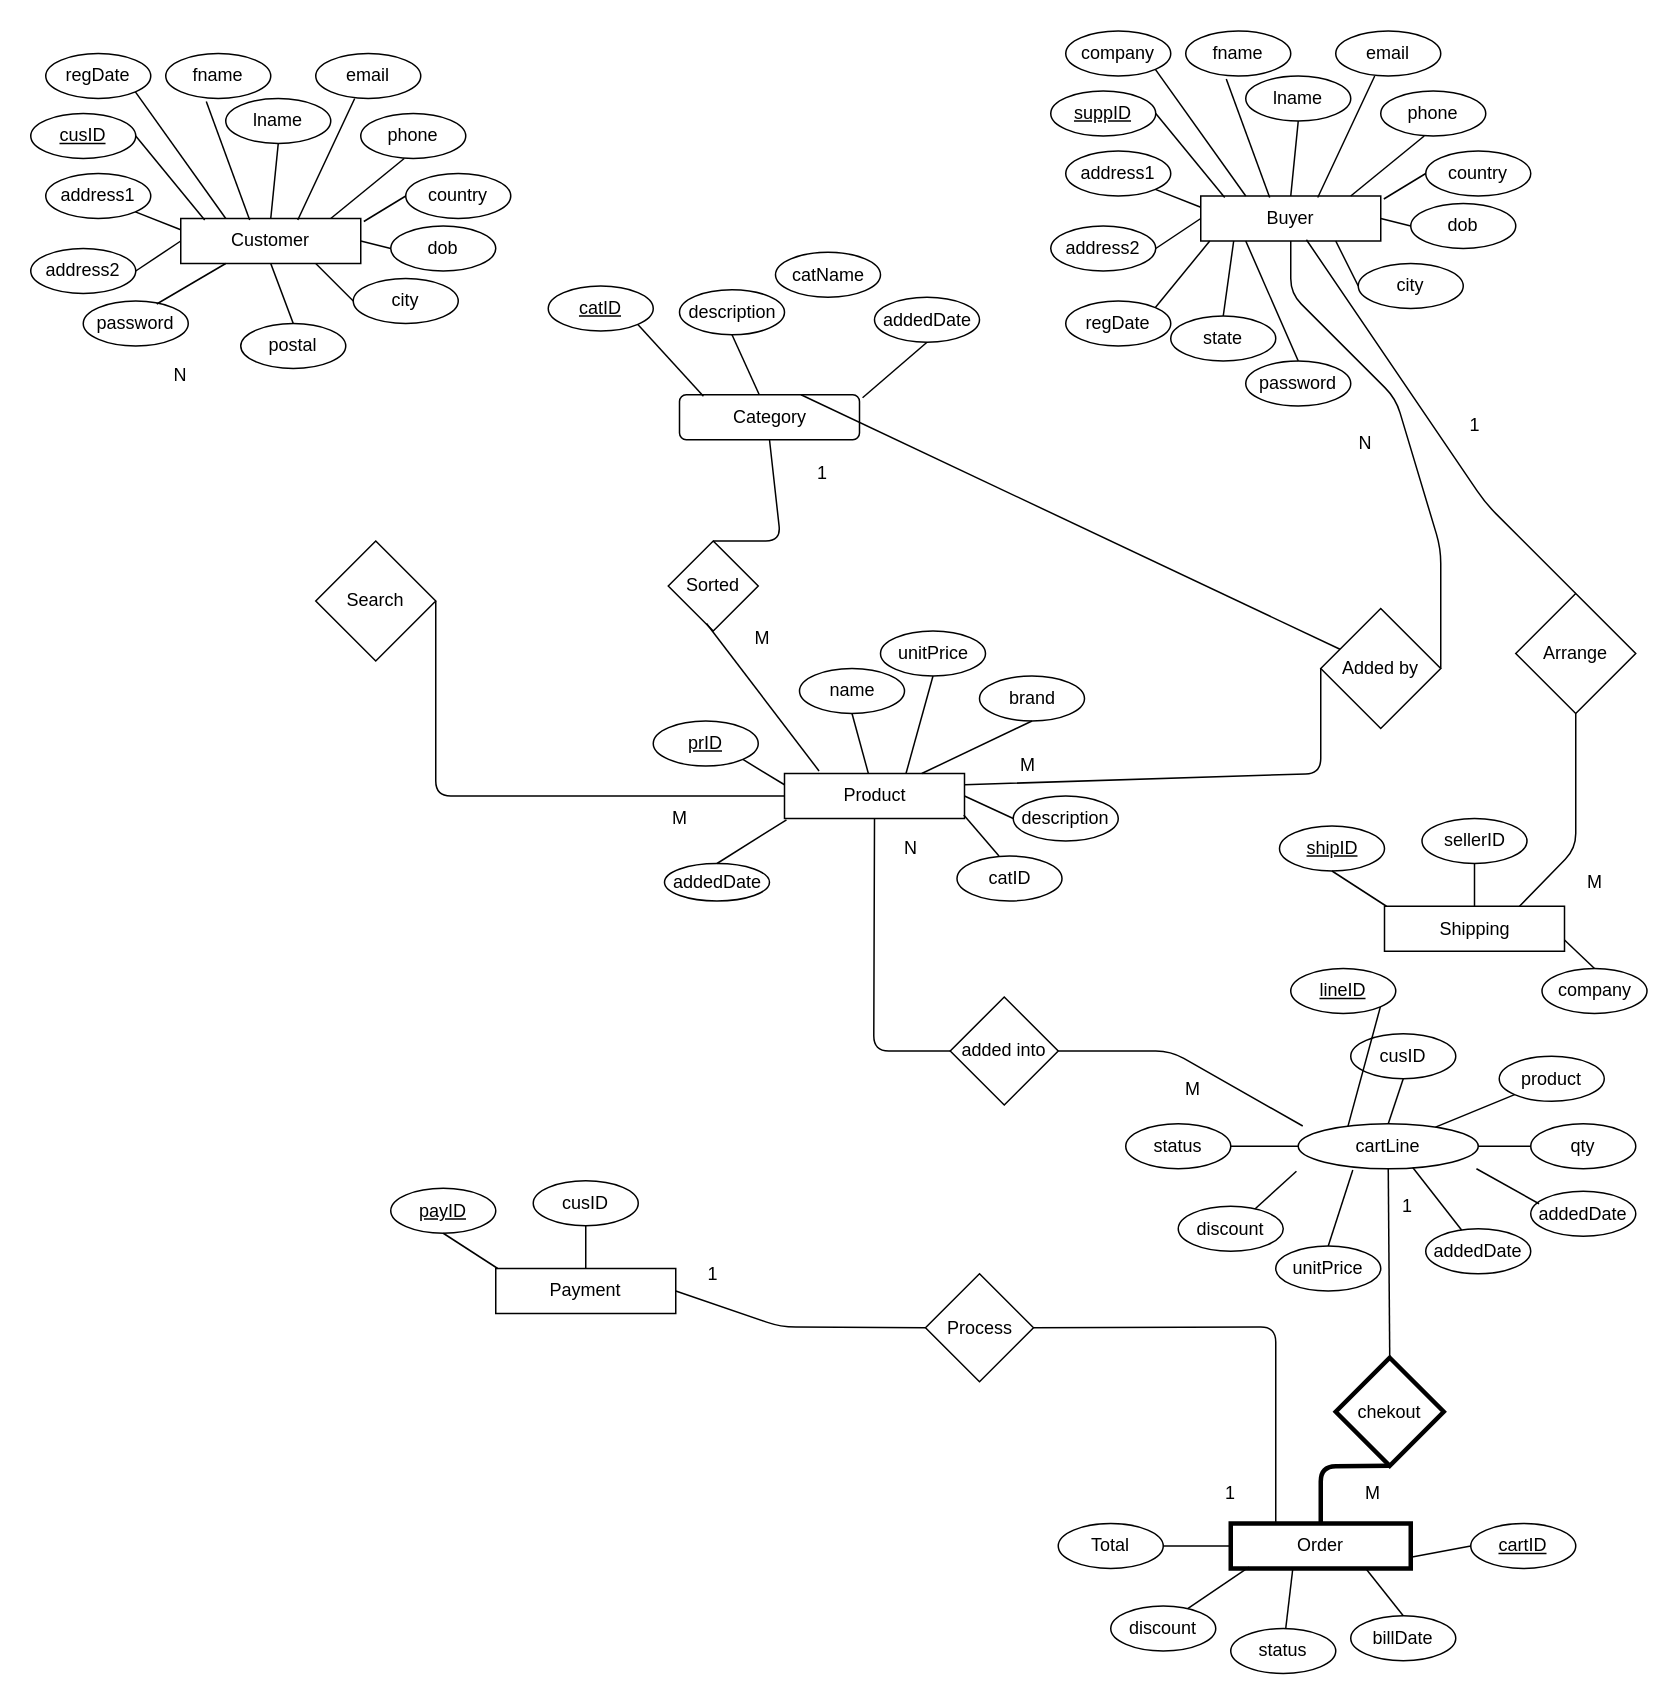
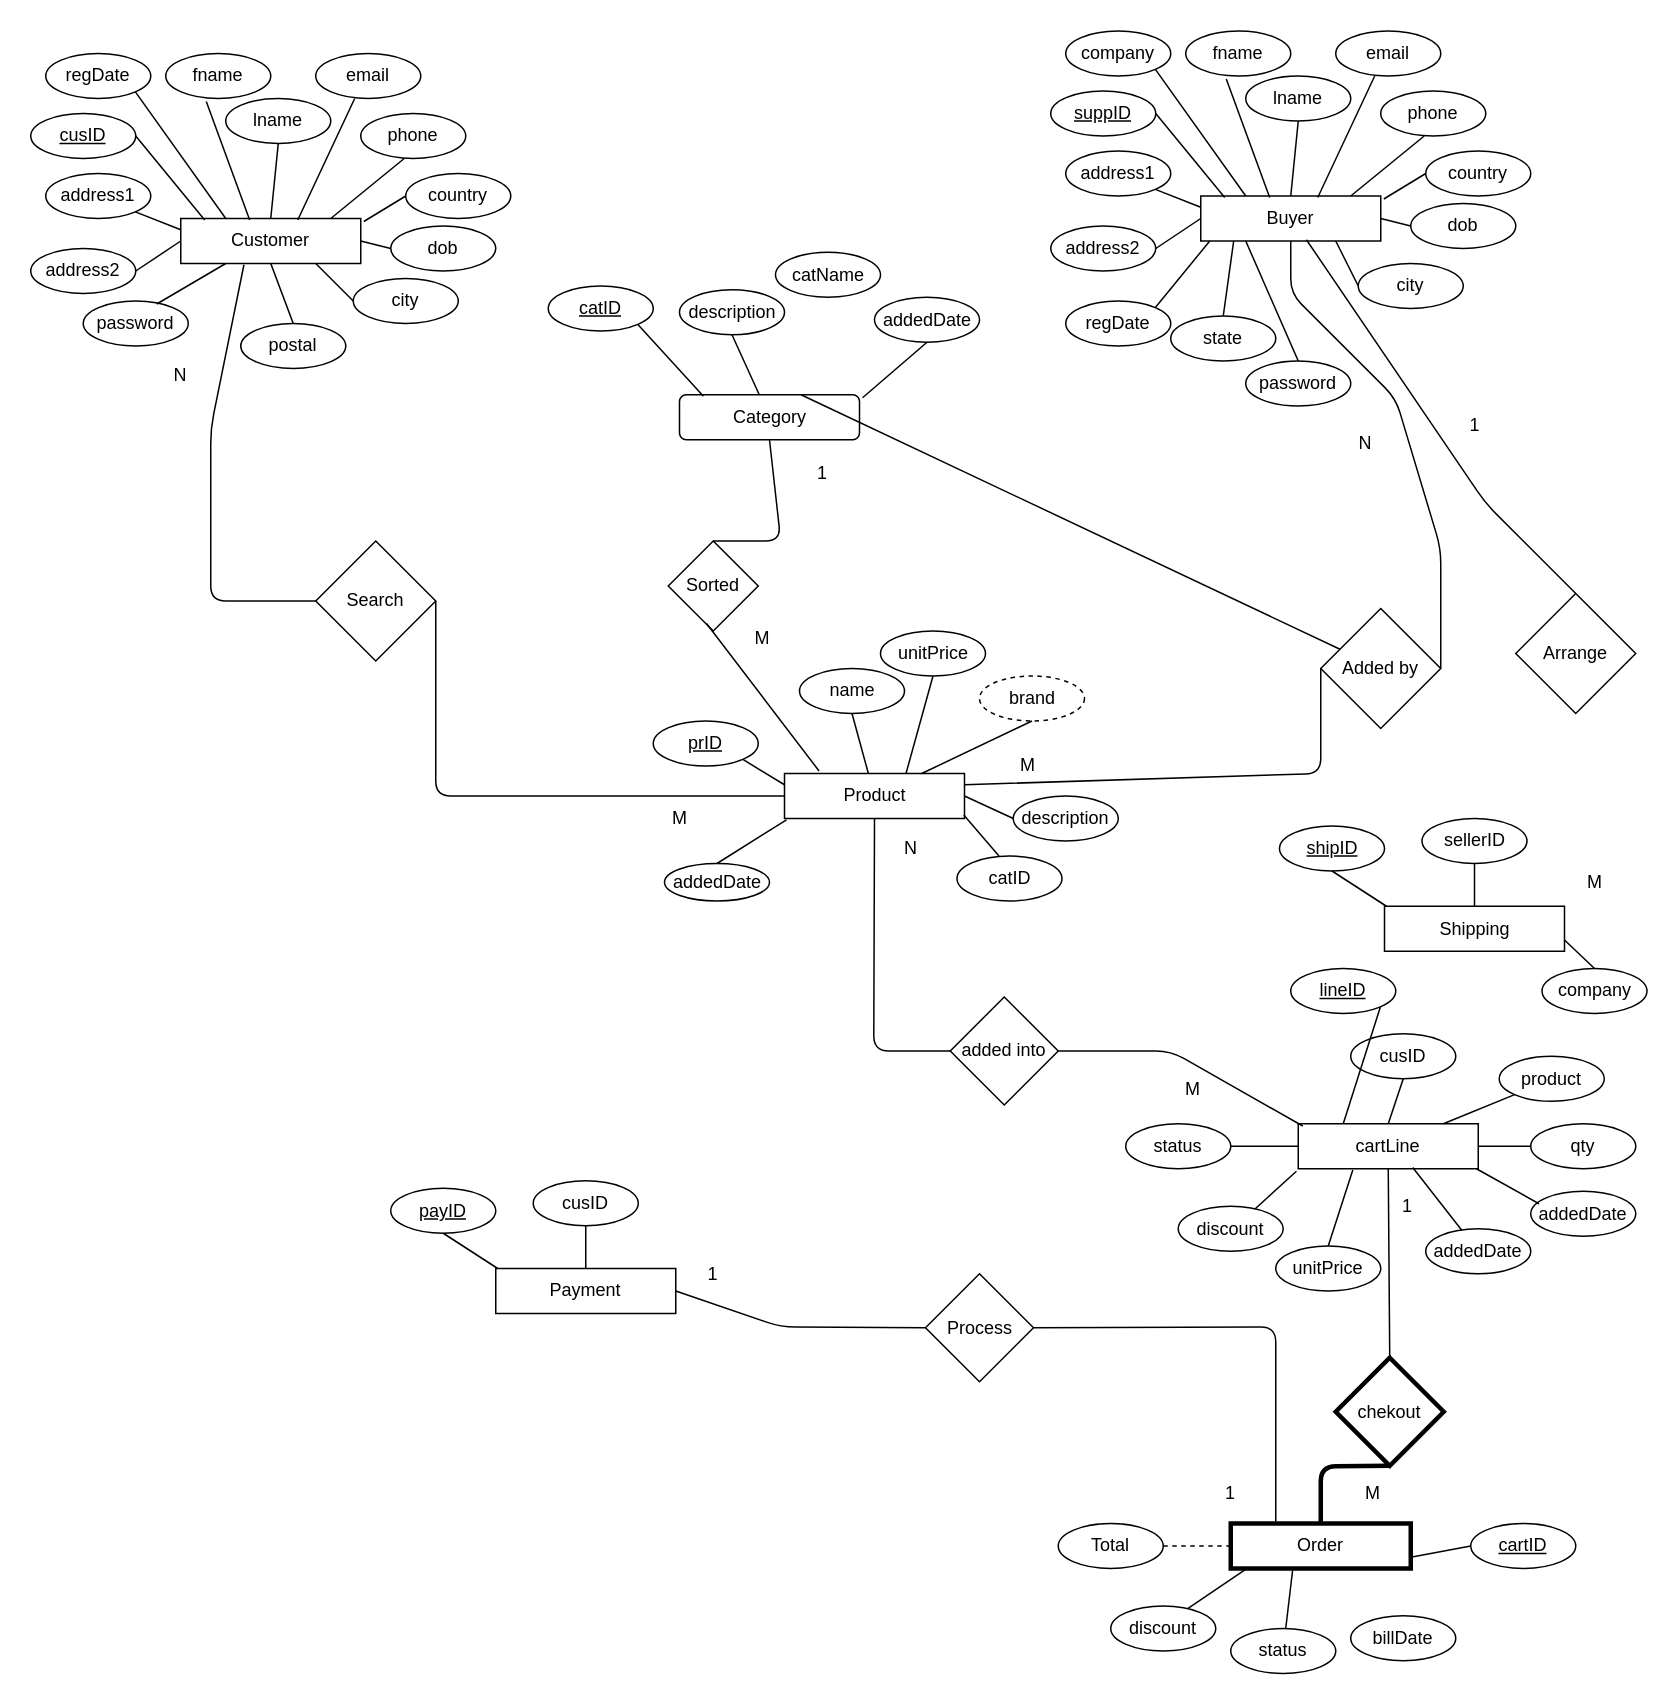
edge "Customer" -- "Search": added
node "brand": style solid -> dashed
edge "Arrange" -- "Shipping": removed
node "cartLine": shape ellipse -> rectangle
edge "Total" -- "Order": style solid -> dashed
edge "Order" -- "billDate": removed
